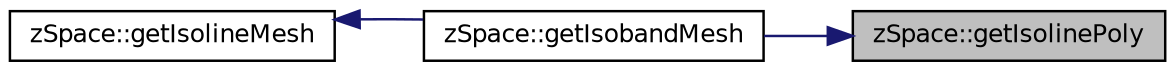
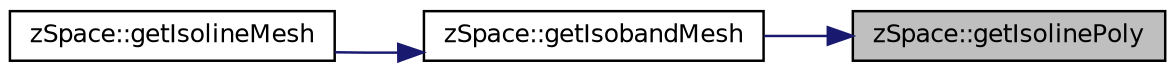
edge "zSpace::getIsobandMesh" -> "zSpace::getIsolineMesh": reversed
